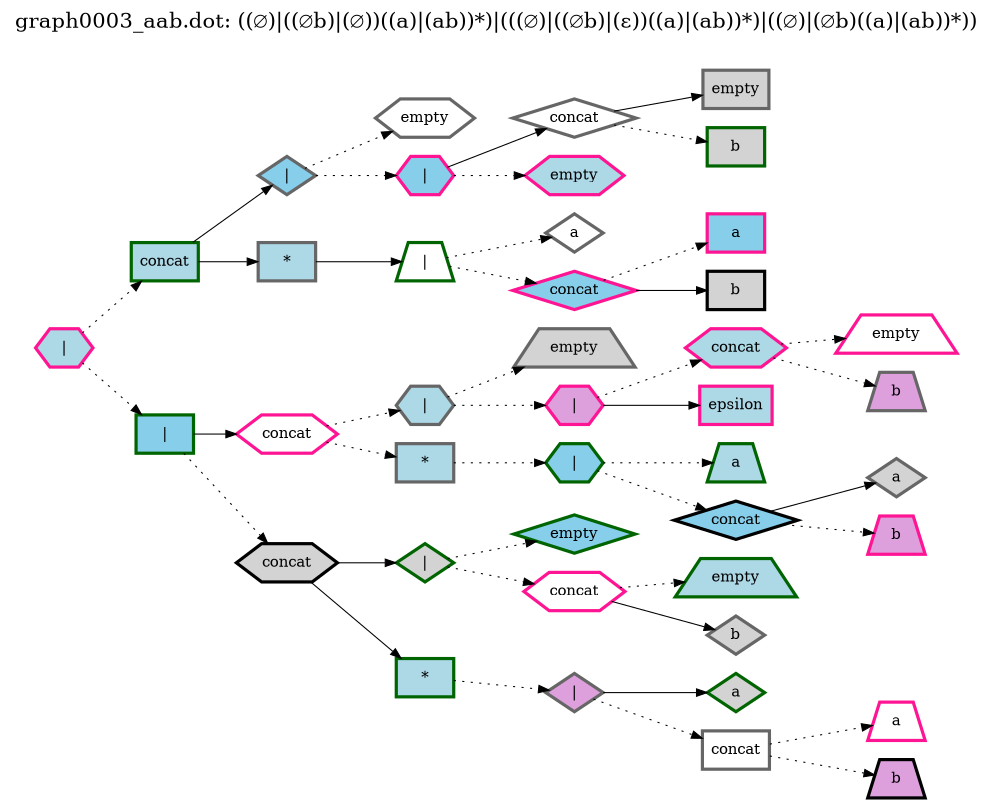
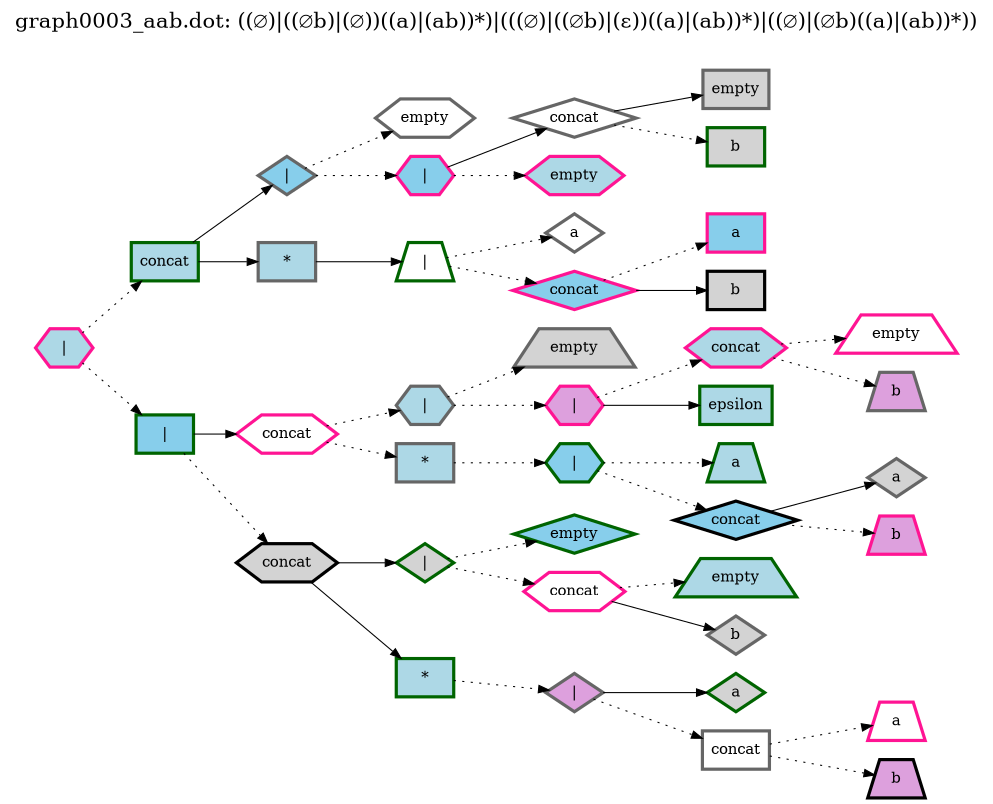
node "epsilon": color deeppink -> darkgreen
